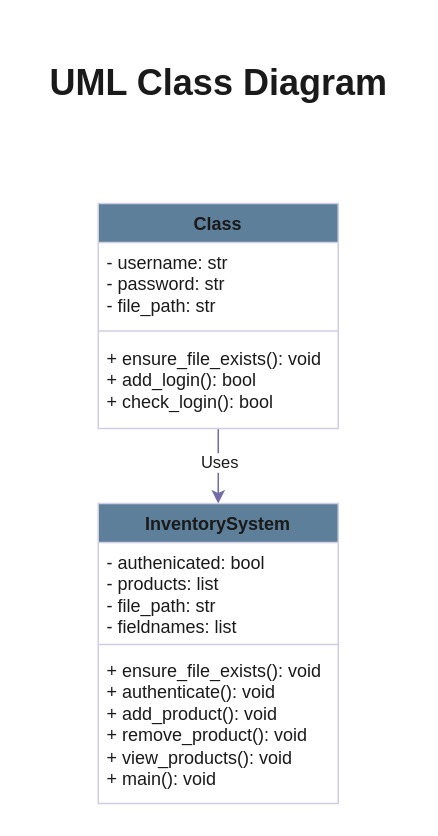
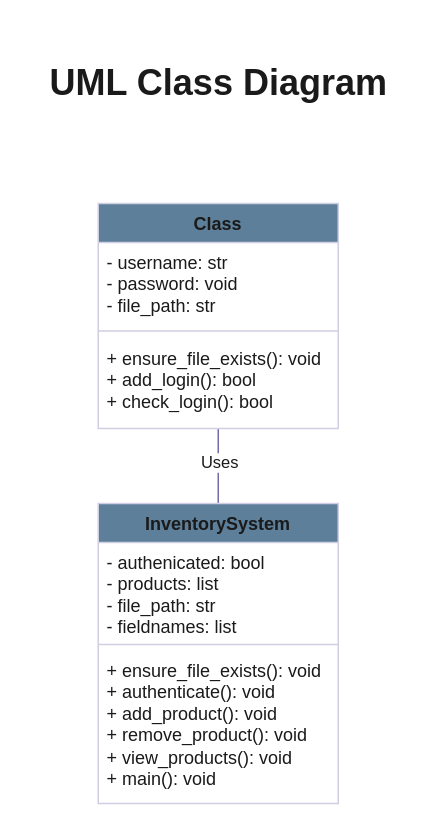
node "- username: str - password: str - file_path: str": label "- username: str - password: str - file_path: str" -> "- username: str - password: void - file_path: str"
edge "Class" -> "InventorySystem": arrowhead classic -> none
